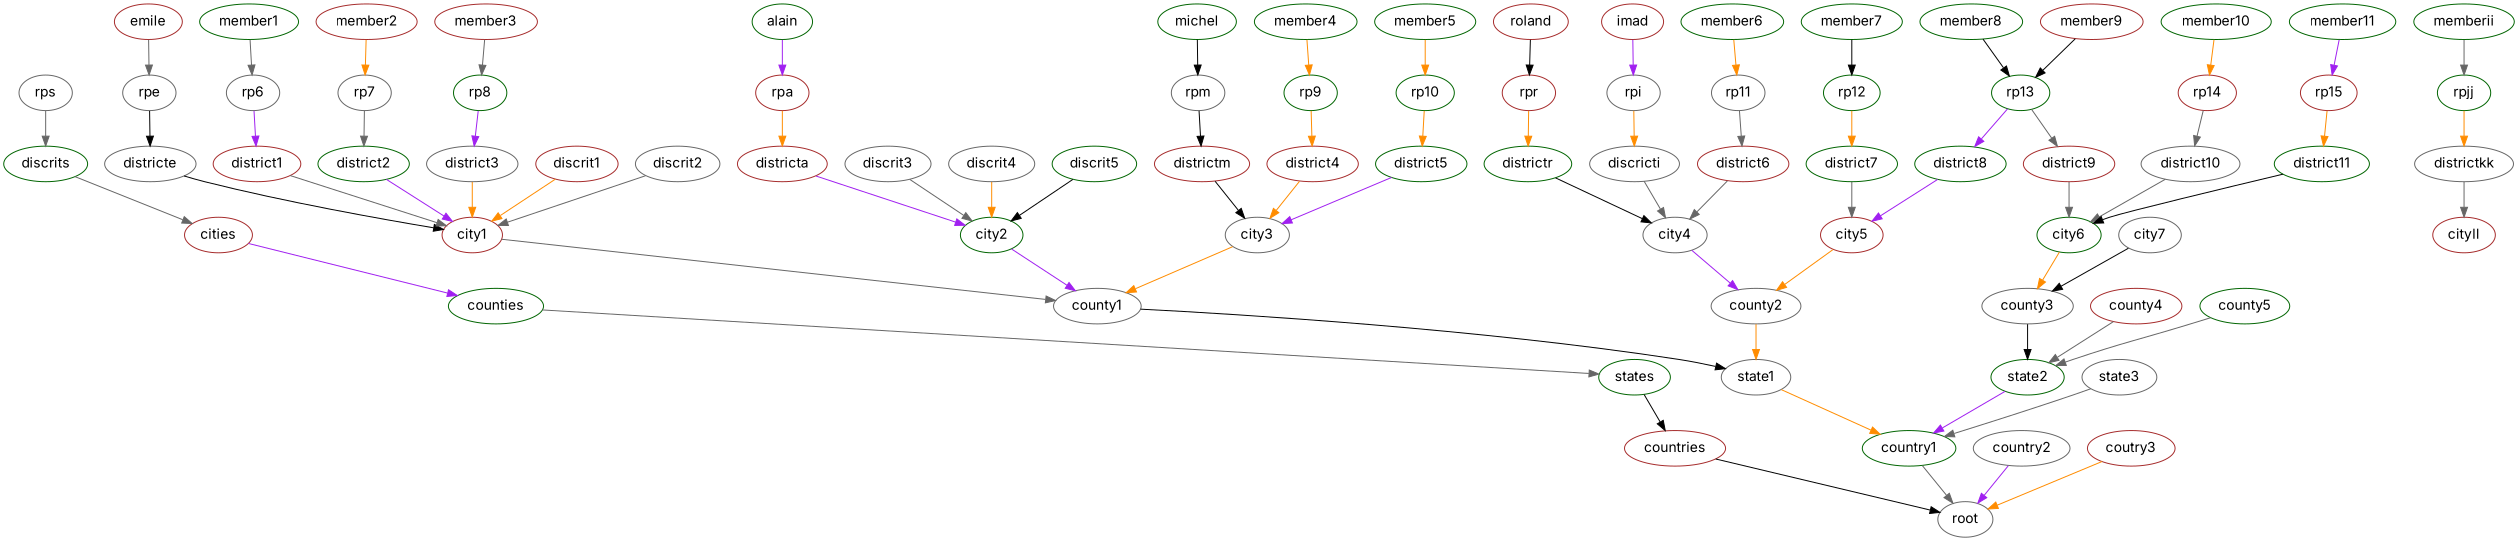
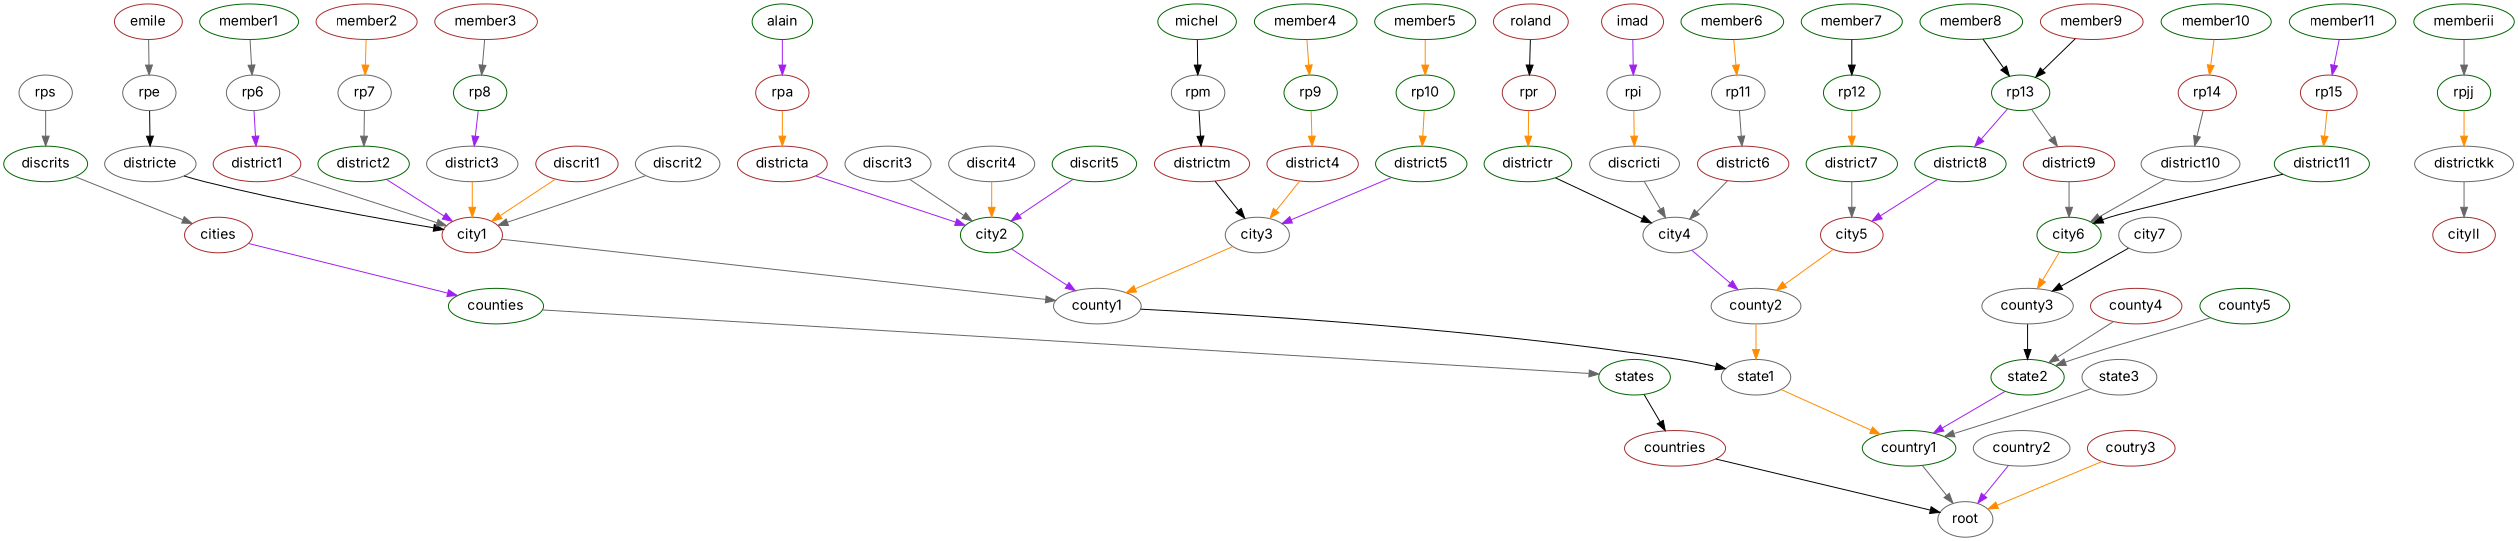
edge "discrit5" -> "city2": color black -> purple
